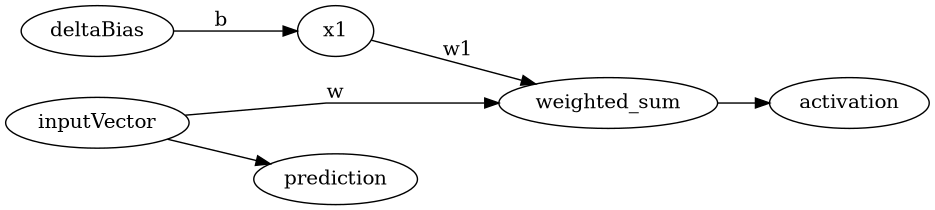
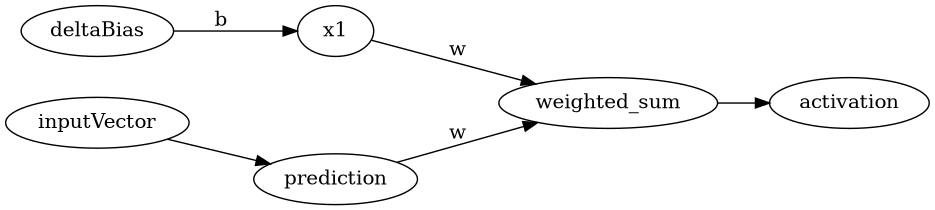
edge "x1" -> "weighted_sum": label "w1" -> "w"
edge "inputVector" -> "weighted_sum": now "prediction" -> "weighted_sum"
